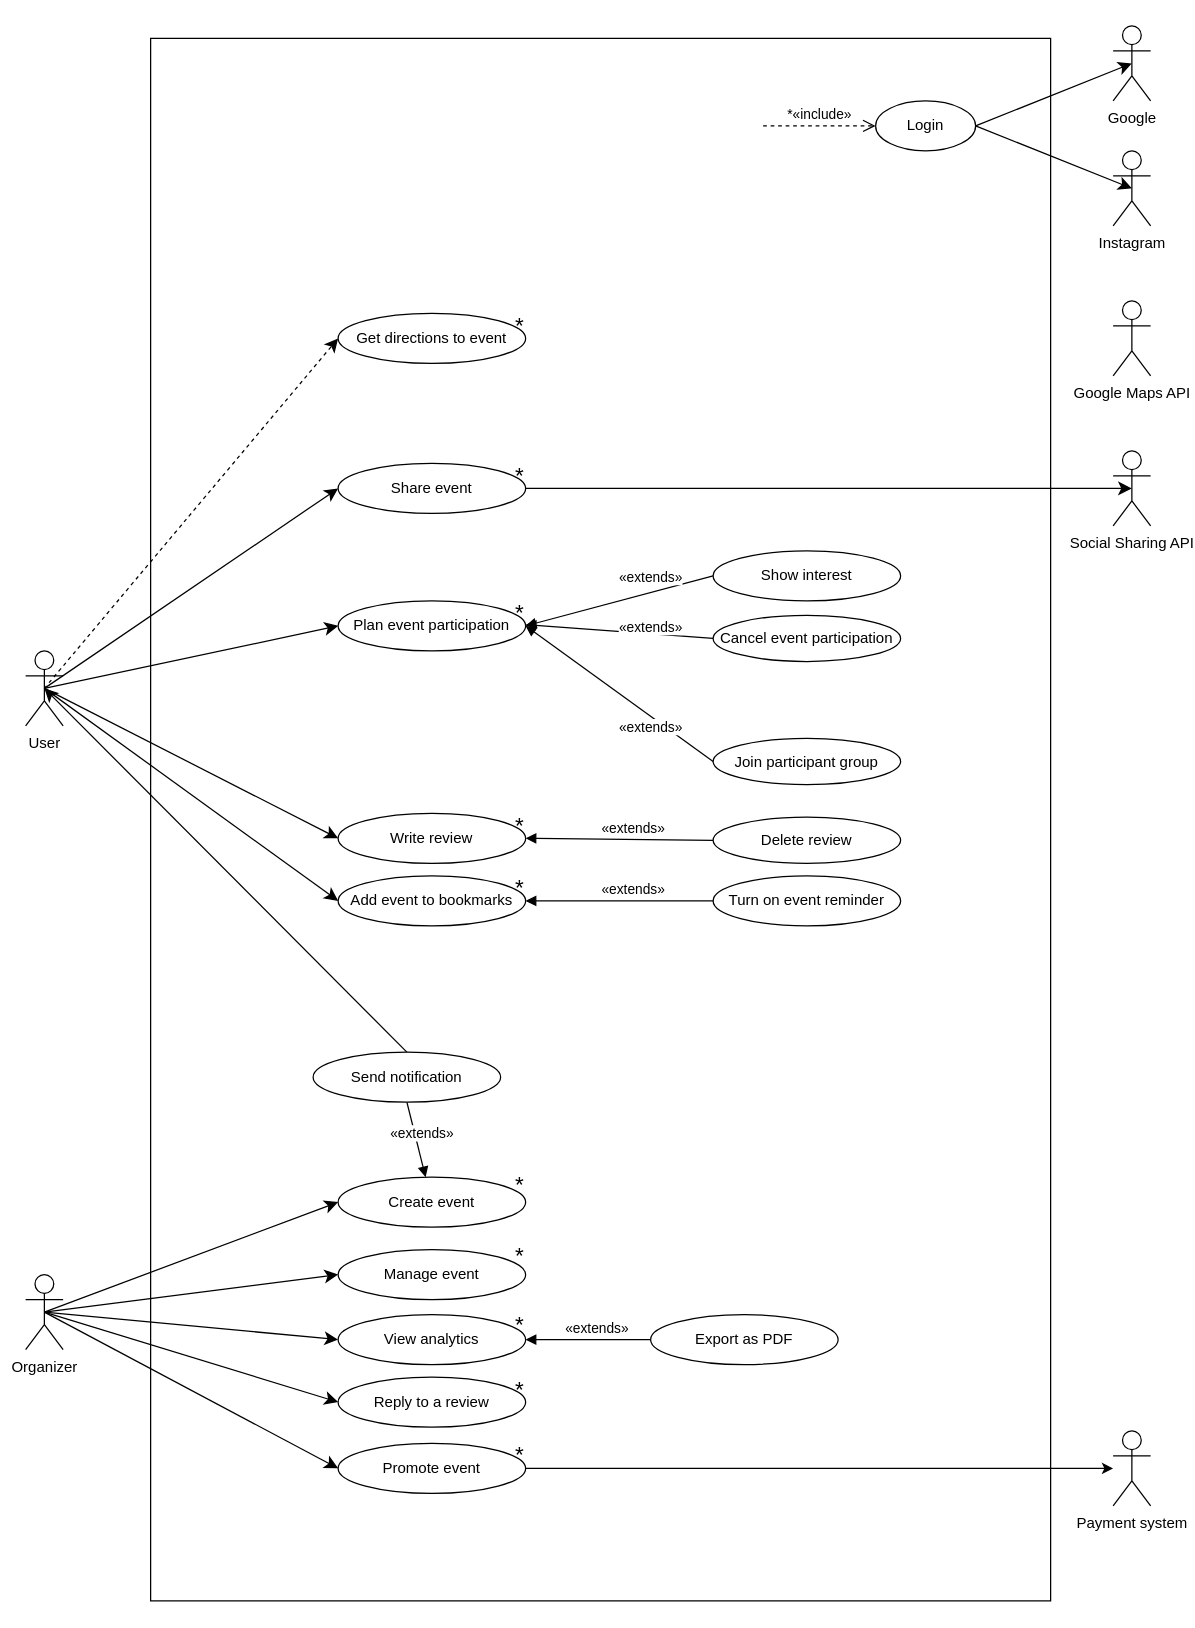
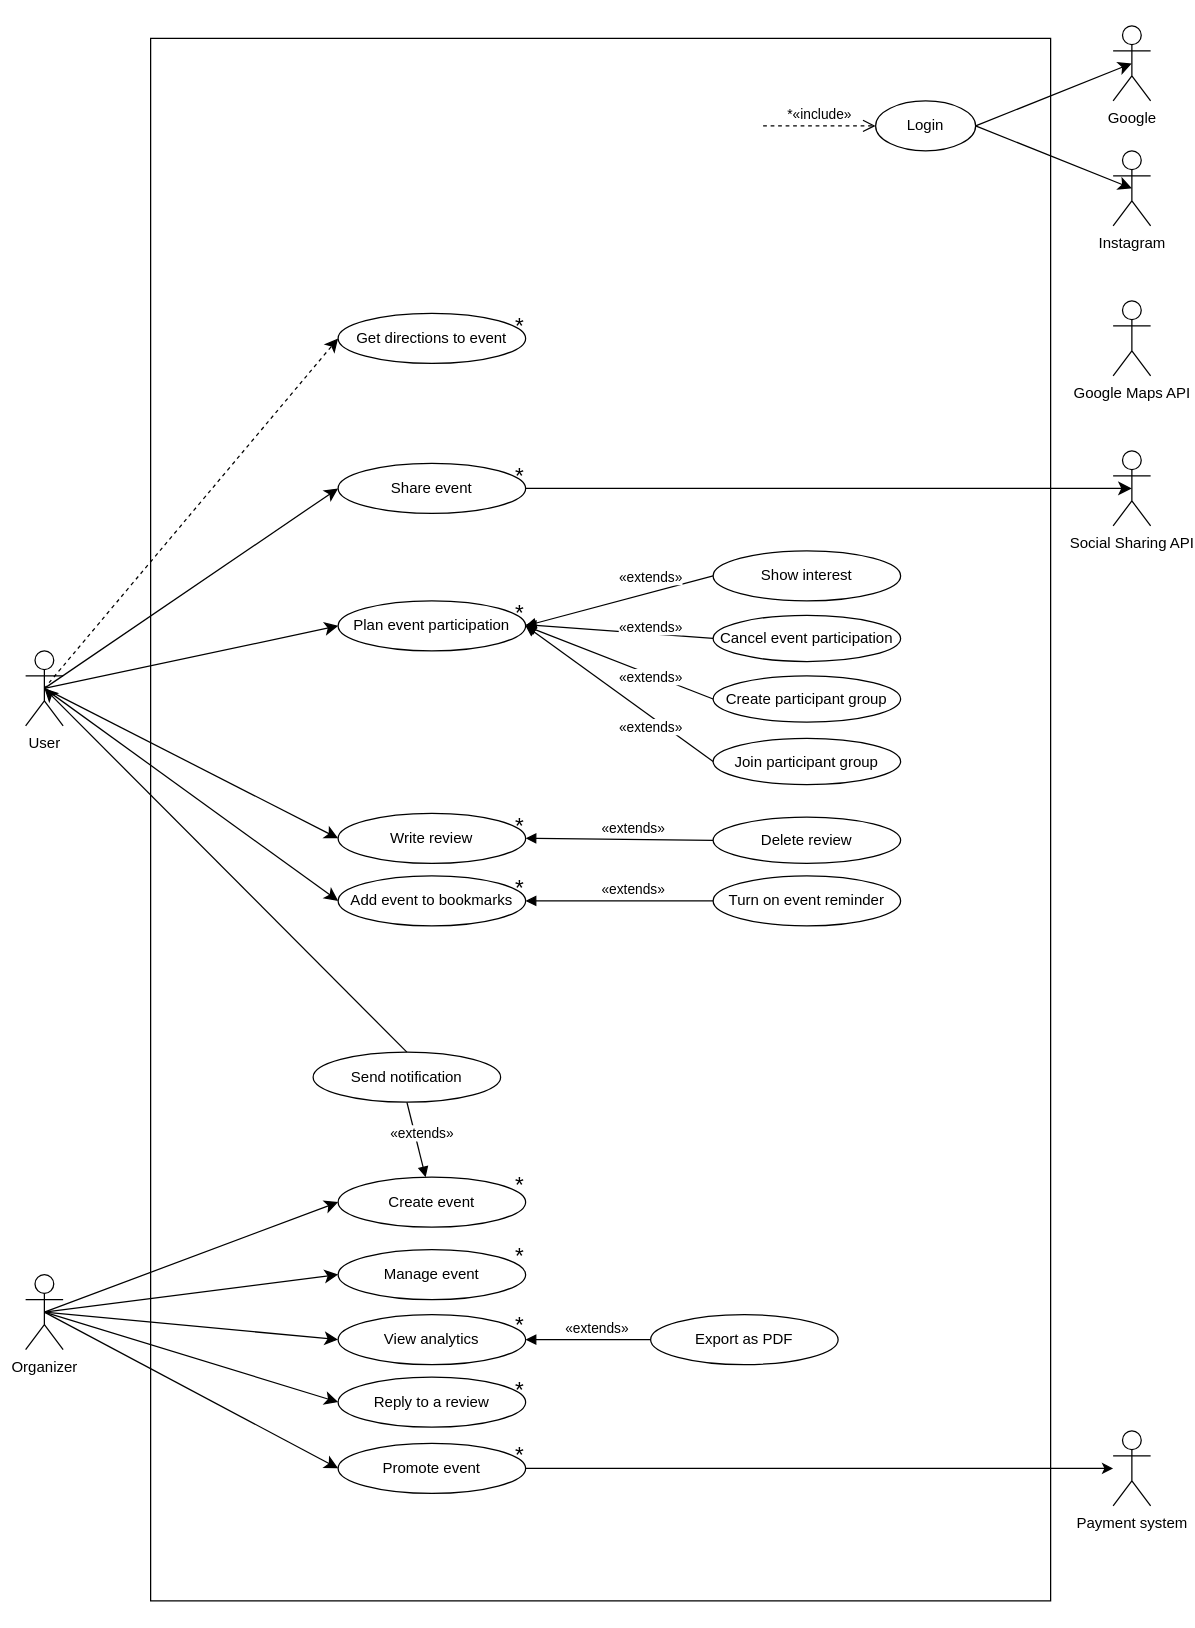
edge "Create participant group" -> "Plan event participation": added, label "«extends»"
node "Create participant group": added
